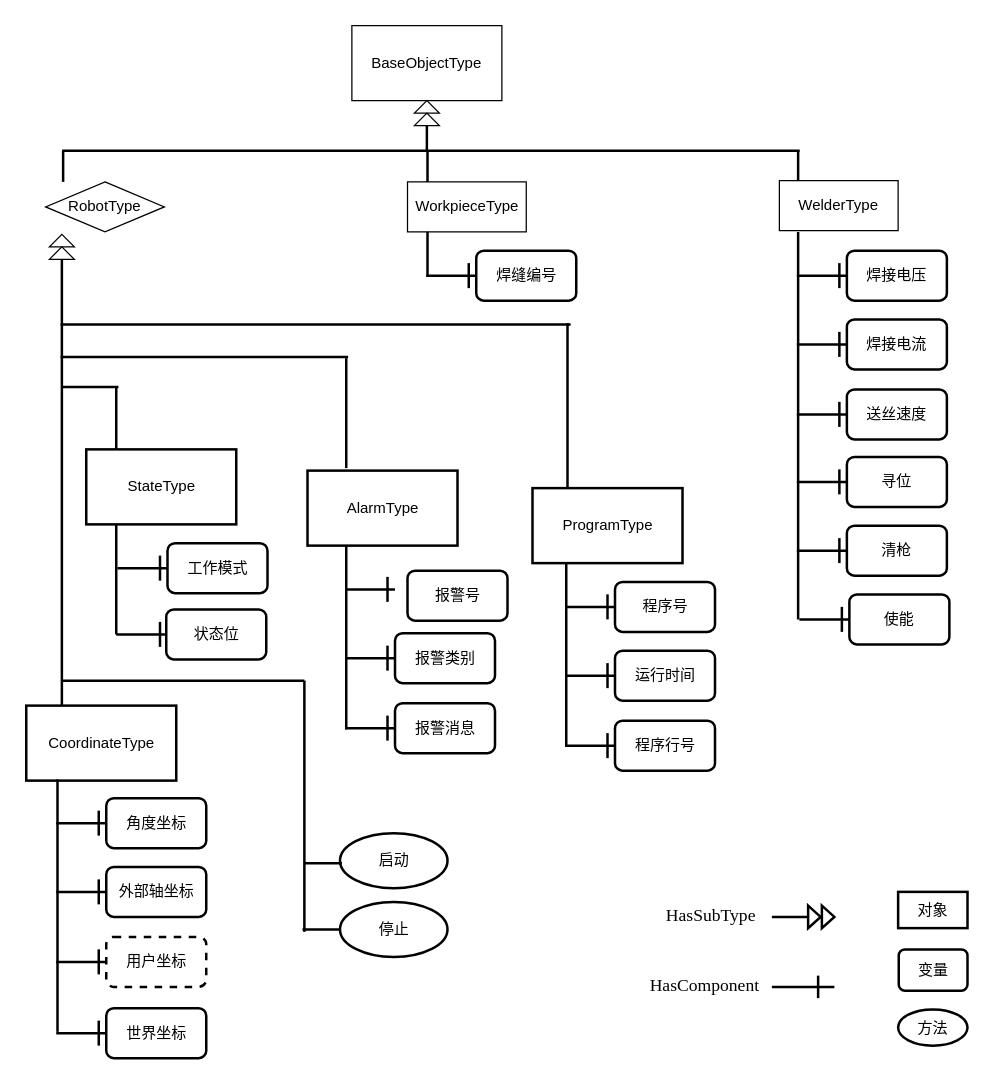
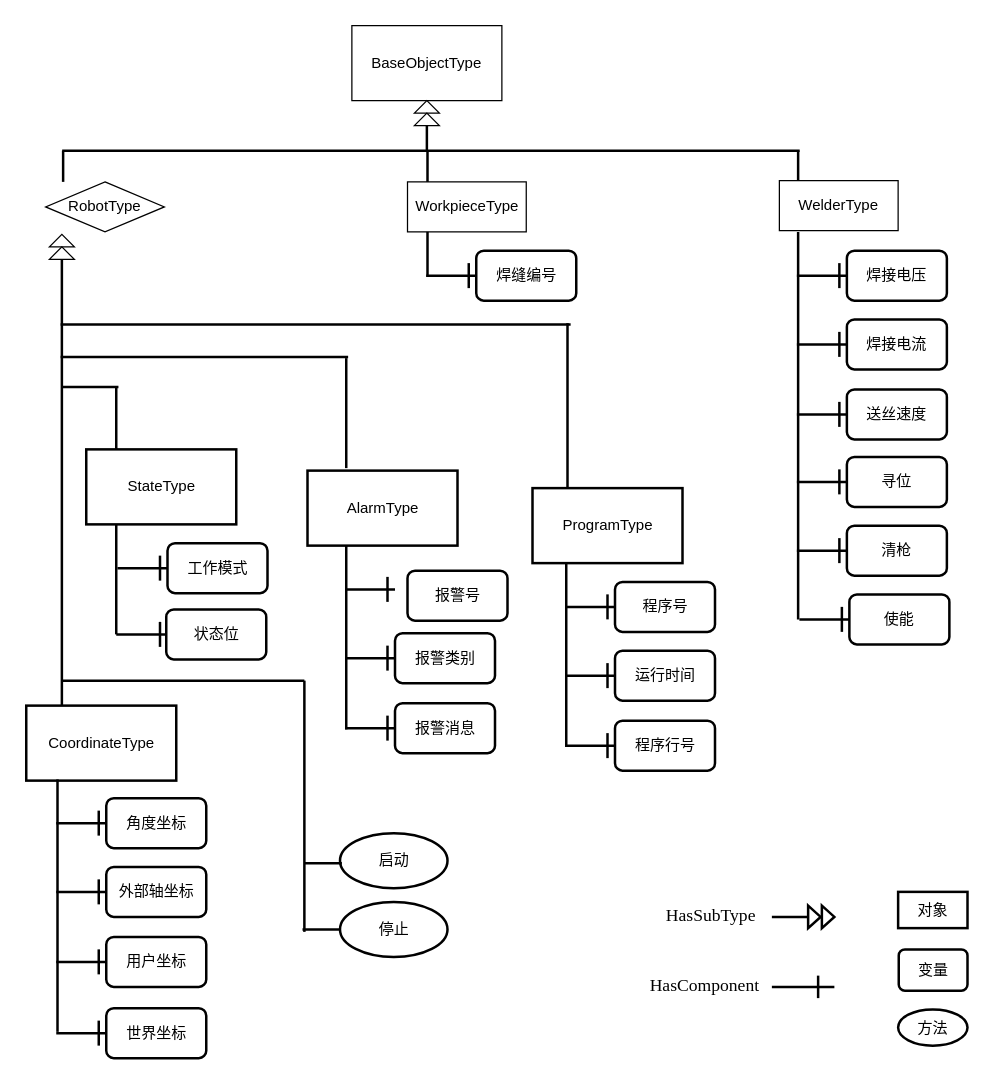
node "用户坐标": style dashed -> solid
